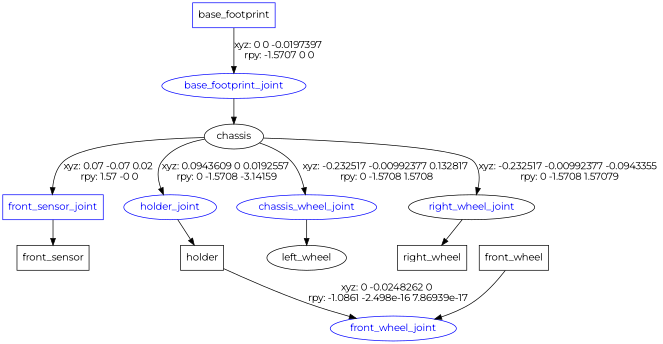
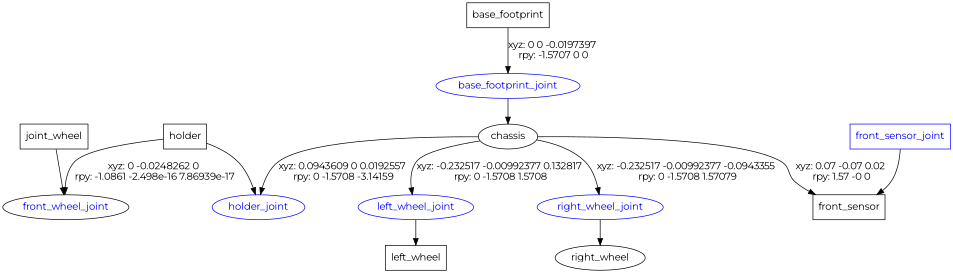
node "base_footprint": color blue -> black
edge "chassis" -> "front_sensor_joint": now "chassis" -> "front_sensor"
node "chassis_wheel_joint": label "chassis_wheel_joint" -> "left_wheel_joint"
node "right_wheel_joint": color black -> blue
edge "holder_joint" -> "holder": reversed
node "left_wheel": shape ellipse -> box
node "right_wheel": shape box -> ellipse
node "front_wheel": label "front_wheel" -> "joint_wheel"
node "front_wheel_joint": color blue -> black
